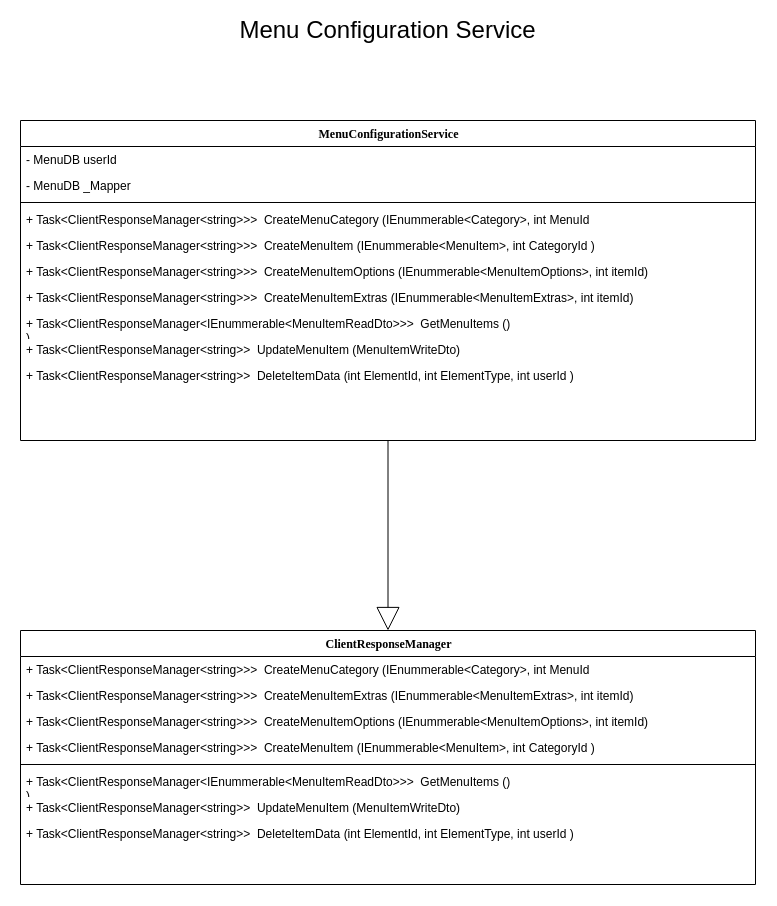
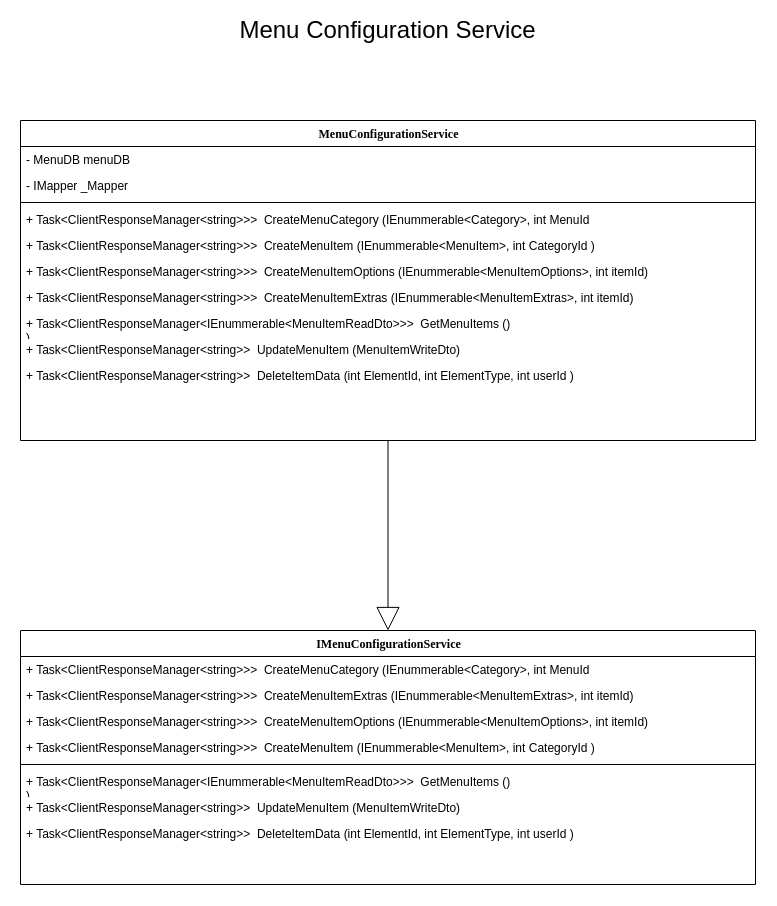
node "- MenuDB userId": label "- MenuDB userId" -> "- MenuDB menuDB"
node "- MenuDB _Mapper": label "- MenuDB _Mapper" -> "- IMapper _Mapper"
node "ClientResponseManager": label "ClientResponseManager" -> "IMenuConfigurationService"
